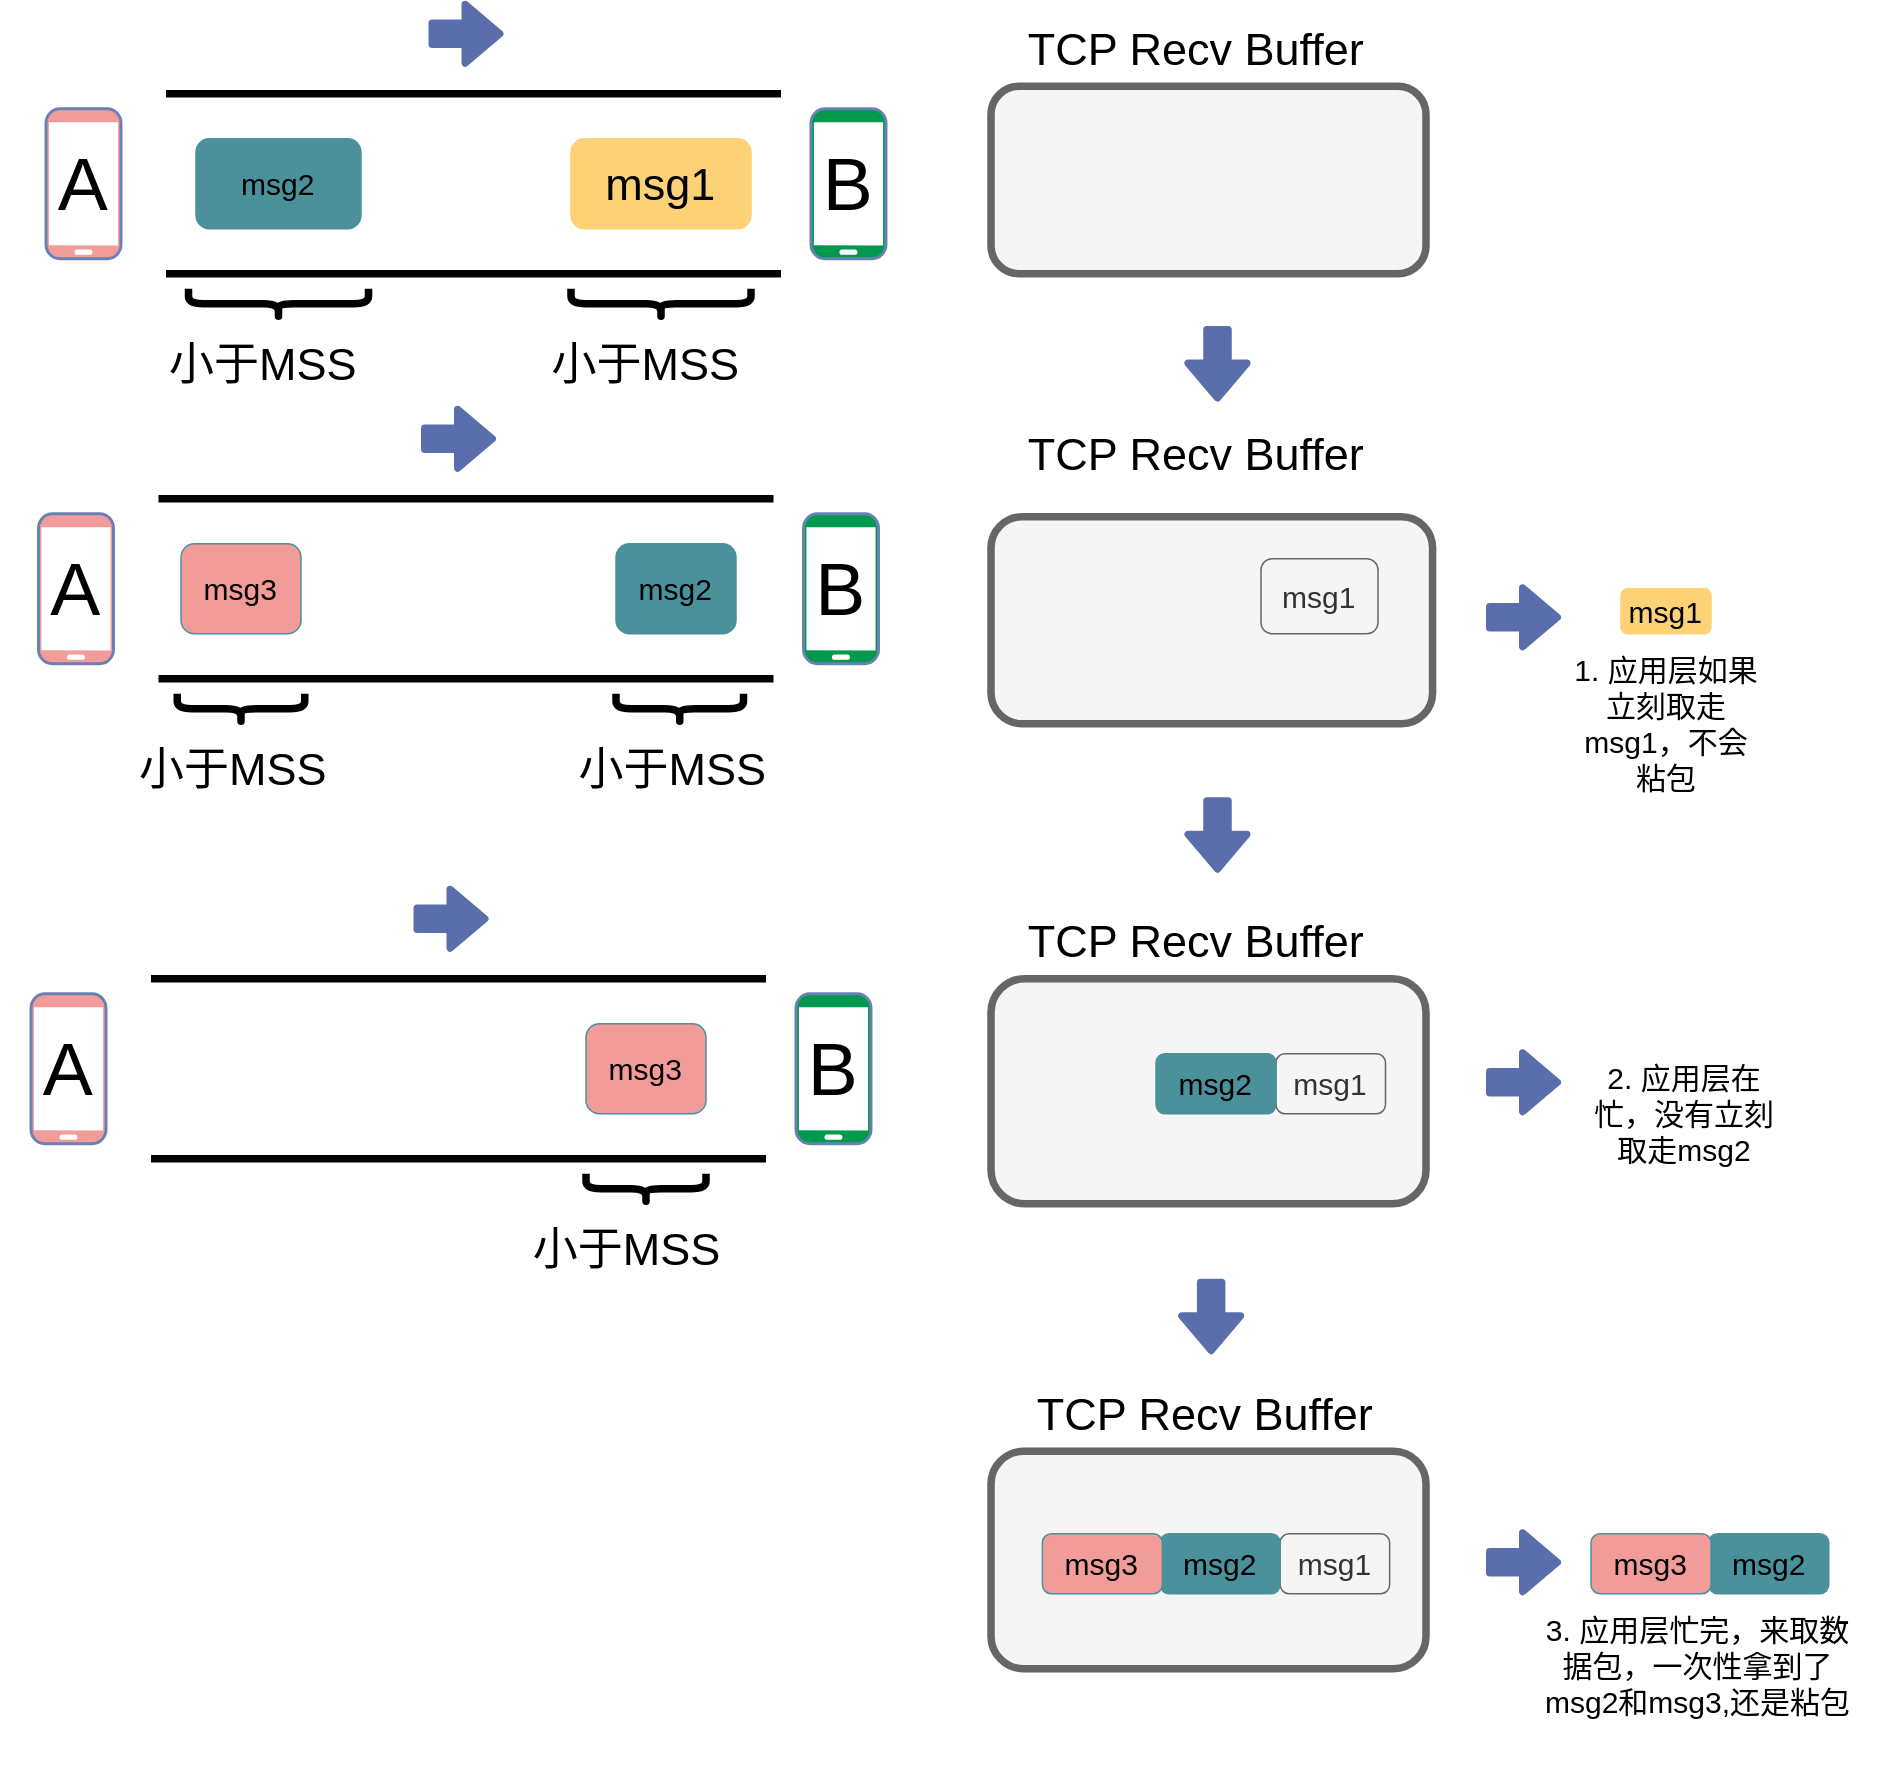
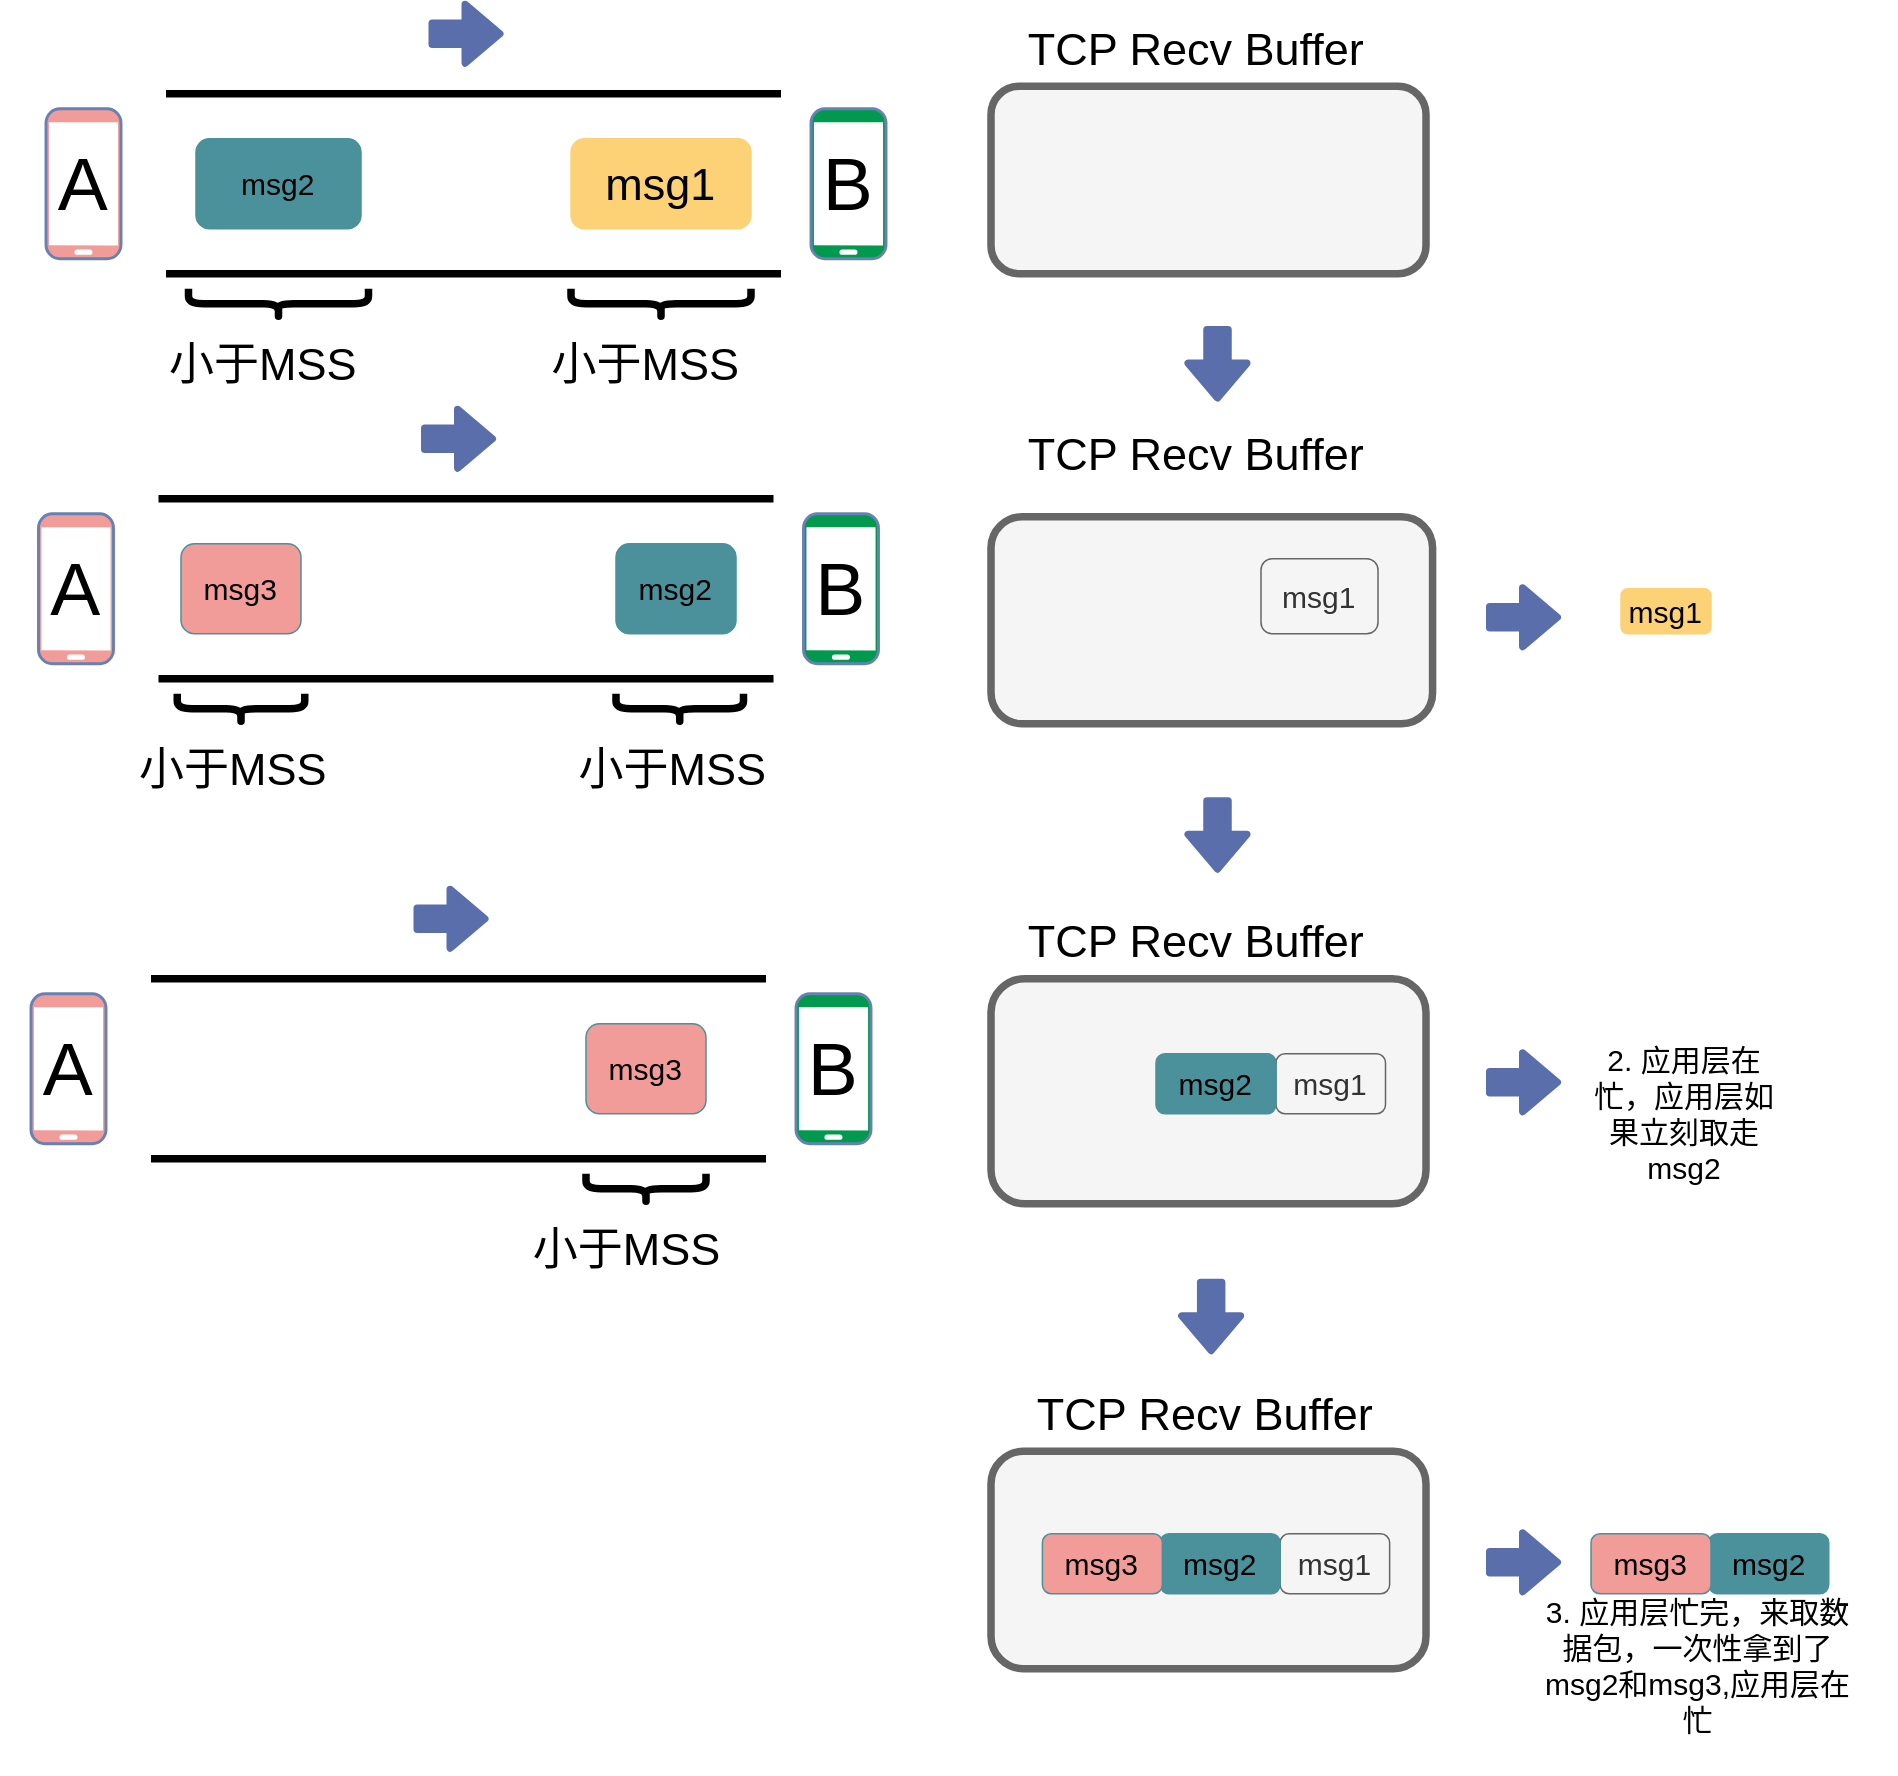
node "1. 应用层如果立刻取走msg1，不会粘包": removed
node "2. 应用层在忙，没有立刻取走msg2": label "2. 应用层在忙，没有立刻取走msg2" -> "2. 应用层在忙，应用层如果立刻取走msg2"
node "3. 应用层忙完，来取数据包，一次性拿到了msg2和msg3,还是粘包": label "3. 应用层忙完，来取数据包，一次性拿到了msg2和msg3,还是粘包" -> "3. 应用层忙完，来取数据包，一次性拿到了msg2和msg3,应用层在忙"
